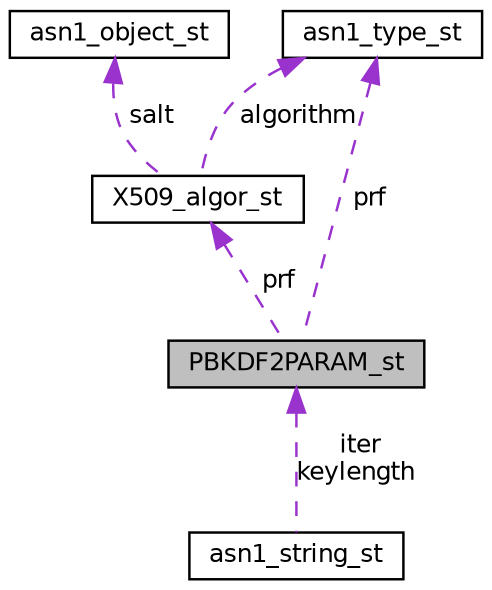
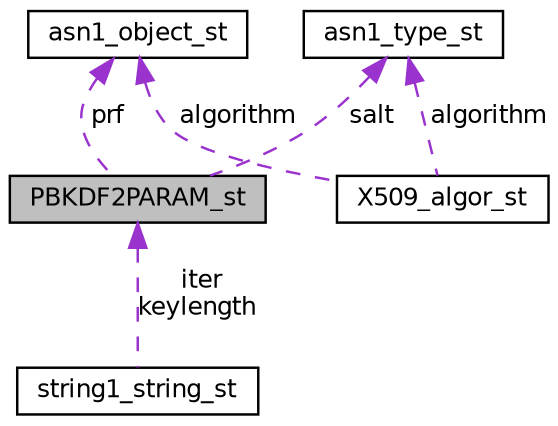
edge "X509_algor_st" -> "asn1_object_st": label " salt" -> " algorithm"
edge "PBKDF2PARAM_st" -> "asn1_type_st": label " prf" -> " salt"
edge "PBKDF2PARAM_st" -> "X509_algor_st": now "PBKDF2PARAM_st" -> "asn1_object_st"
node "asn1_string_st": label "asn1_string_st" -> "string1_string_st"
